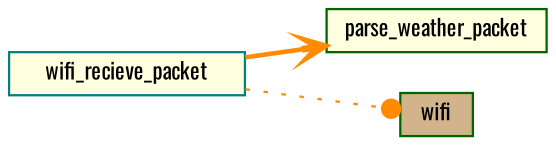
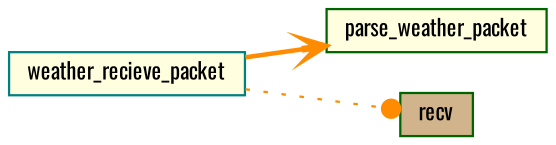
node "wifi_recieve_packet": label "wifi_recieve_packet" -> "weather_recieve_packet"
node "wifi": label "wifi" -> "recv"
